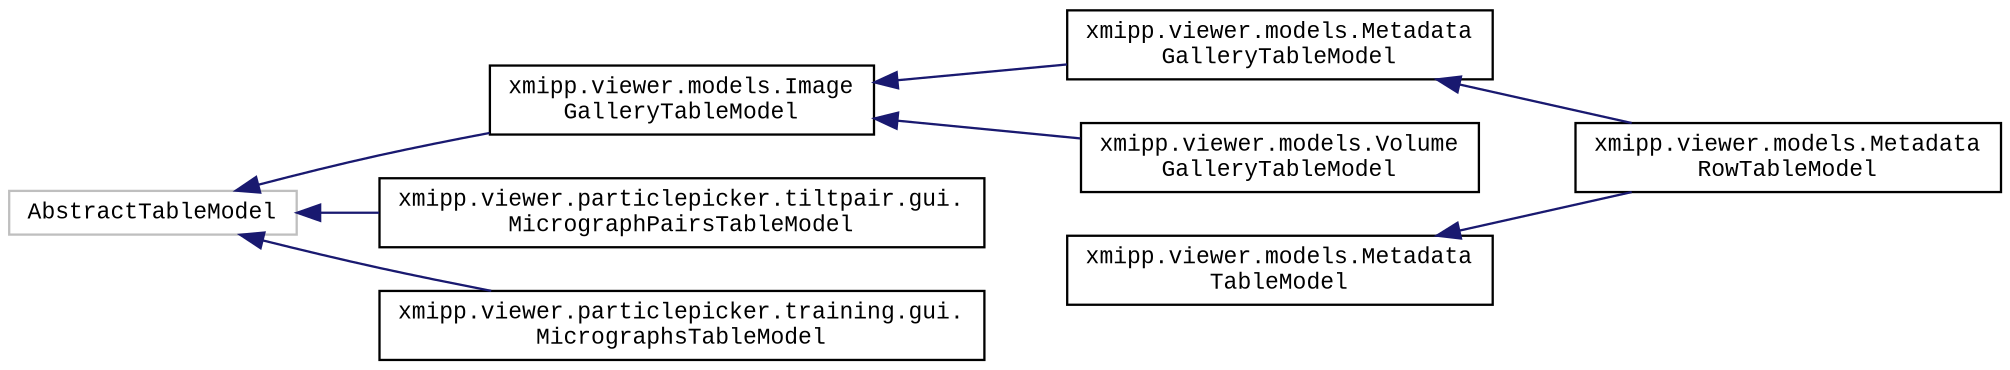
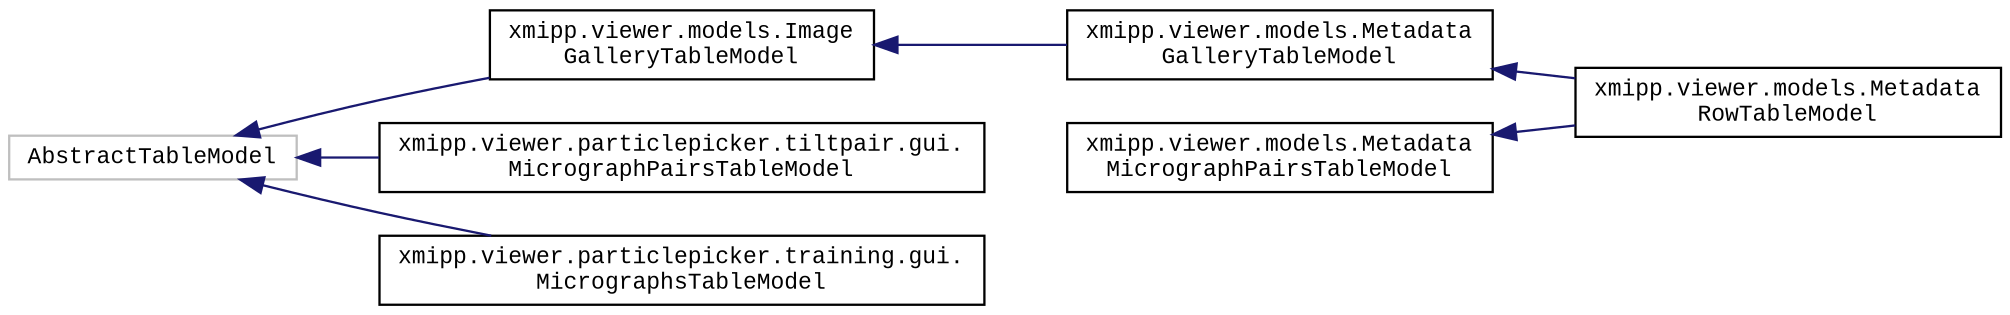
node "xmipp.viewer.models.Volume GalleryTableModel": removed
node "xmipp.viewer.models.Metadata TableModel": label "xmipp.viewer.models.Metadata TableModel" -> "xmipp.viewer.models.Metadata MicrographPairsTableModel"
